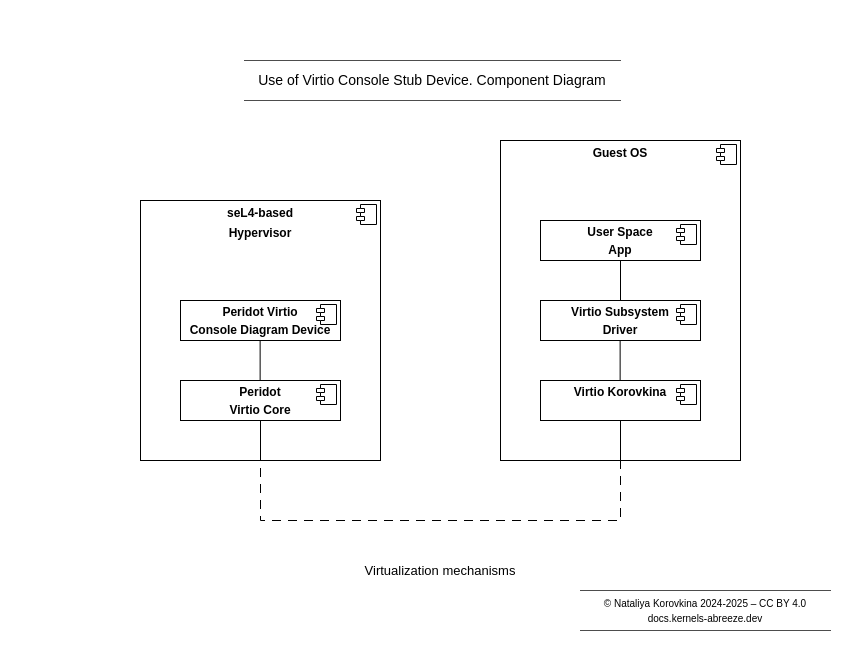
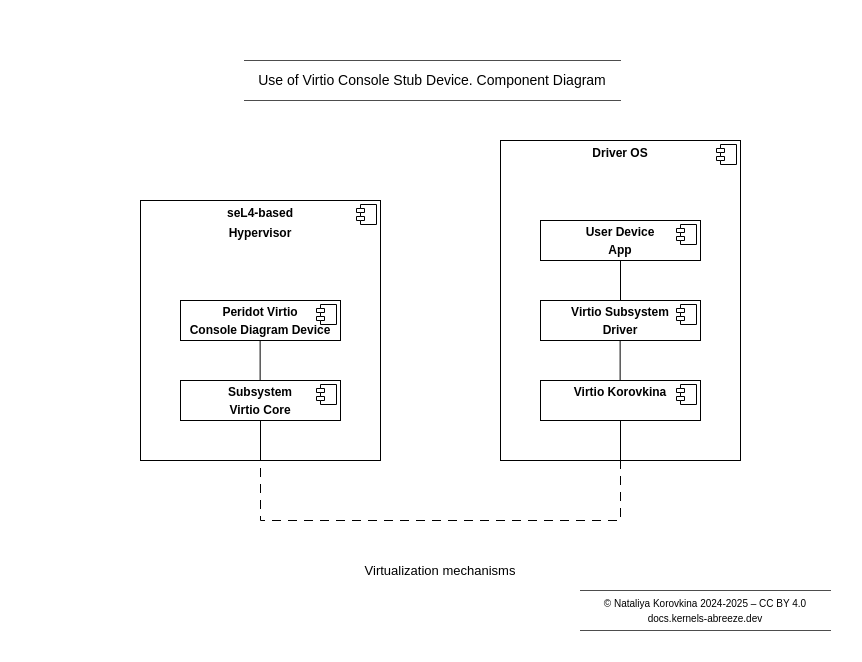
node "Guest OS": label "Guest OS" -> "Driver OS"
node "User Space App": label "User Space App" -> "User Device App"
node "Peridot Virtio Core": label "Peridot Virtio Core" -> "Subsystem Virtio Core"
